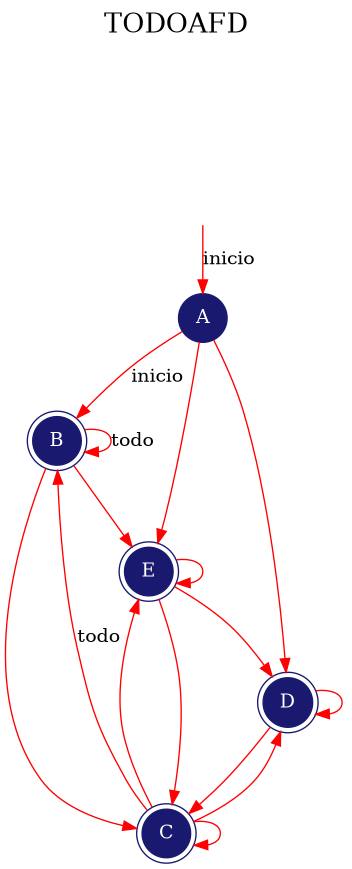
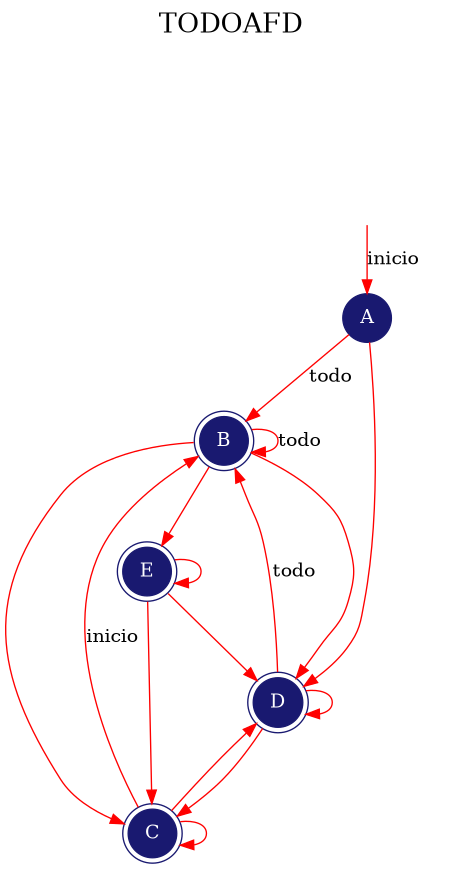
edge "A" -> "B": label "inicio" -> "todo"
edge "A" -> "E": removed
edge "B" -> "D": added
edge "D" -> "B": added, label "todo"
edge "C" -> "B": label "todo" -> "inicio"
edge "C" -> "E": removed
